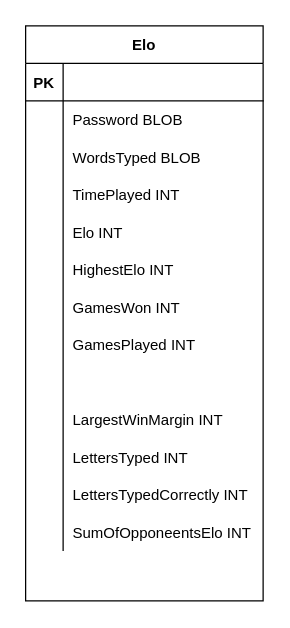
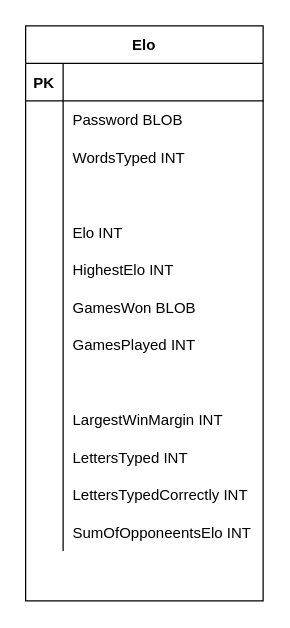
node "WordsTyped BLOB": label "WordsTyped BLOB" -> "WordsTyped INT"
node "TimePlayed INT": removed
node "GamesWon INT": label "GamesWon INT" -> "GamesWon BLOB"
